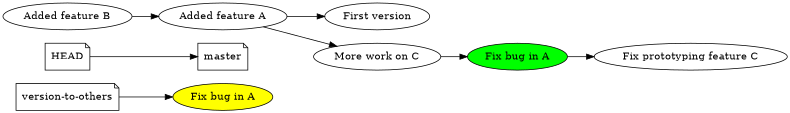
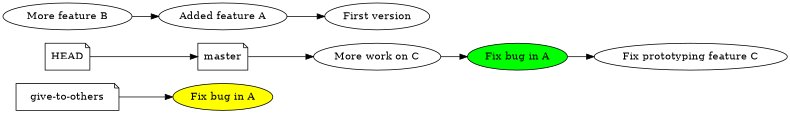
node "Added feature B": label "Added feature B" -> "More feature B"
edge "Added feature A" -> "More work on C": now "master" -> "More work on C"
node "version-to-others": label "version-to-others" -> "give-to-others"
